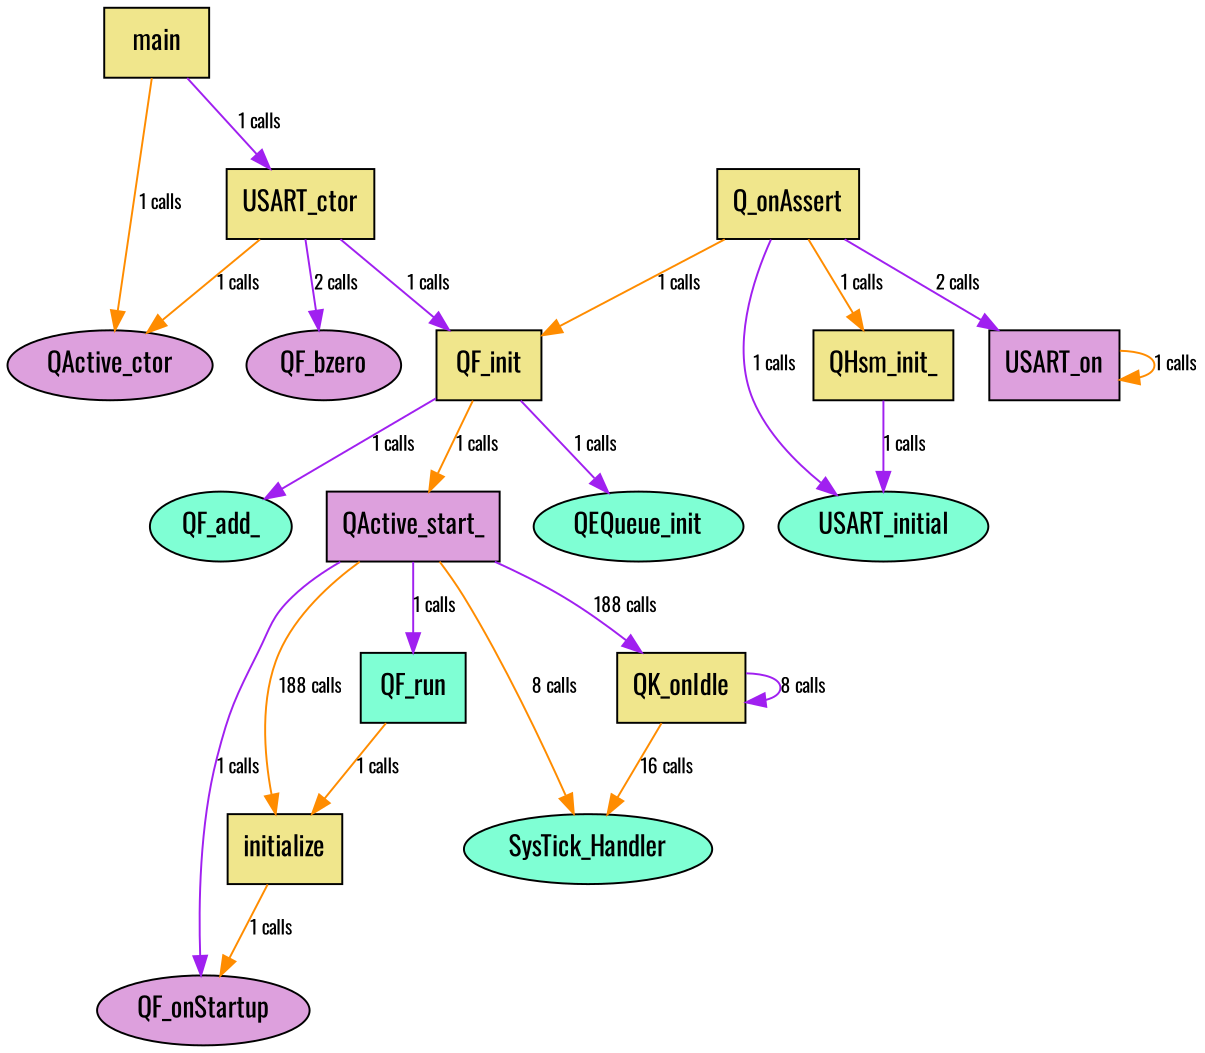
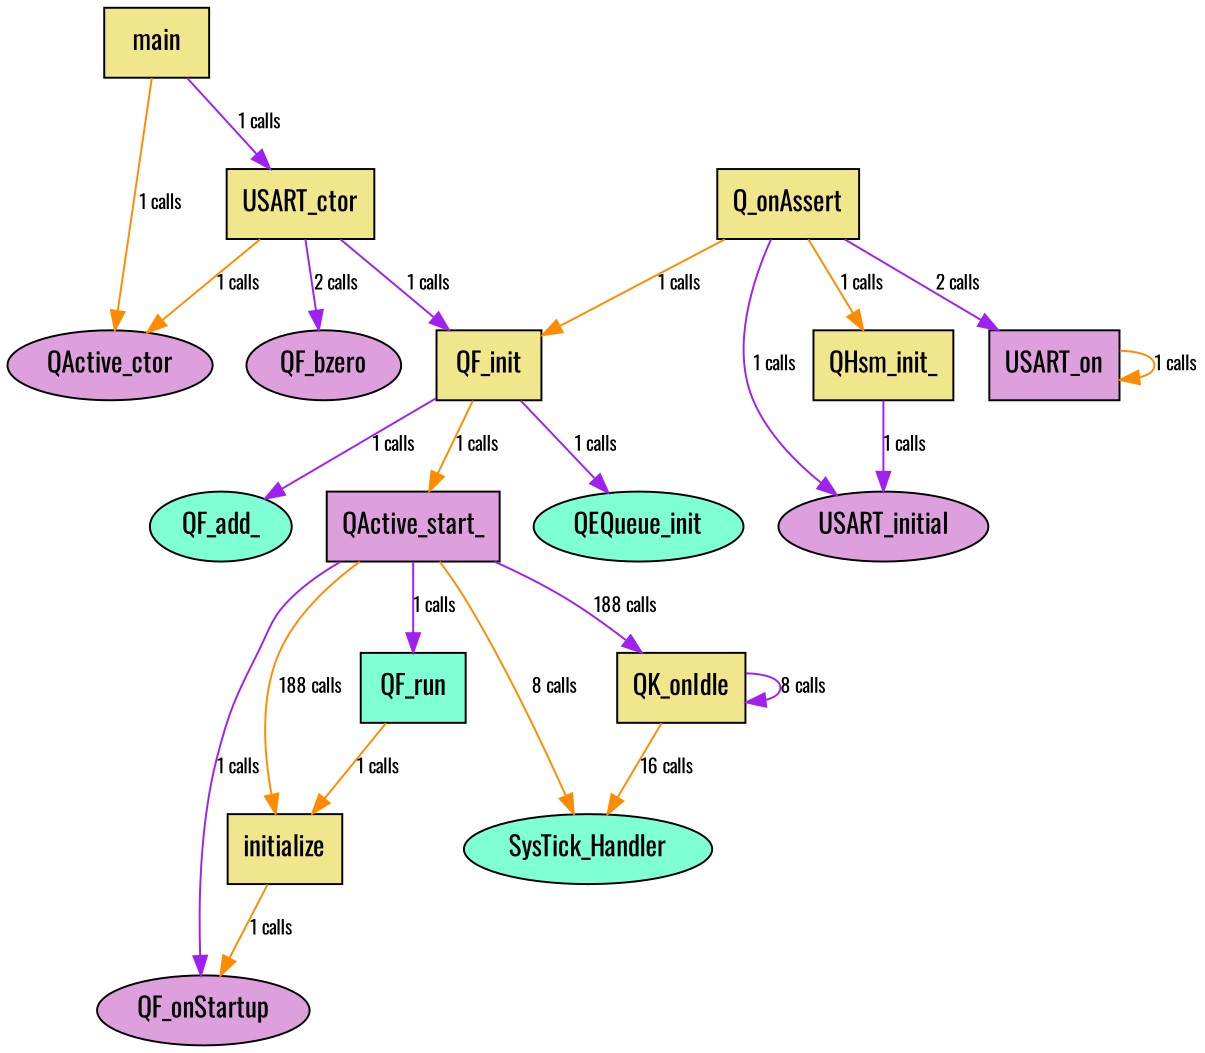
node "USART_initial": fillcolor aquamarine -> plum
